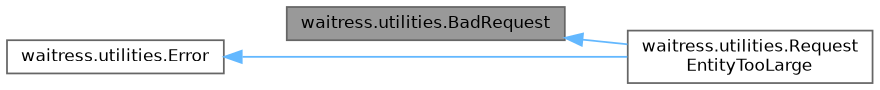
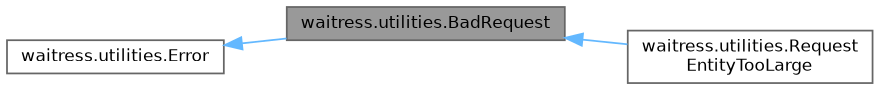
edge "waitress.utilities.Request EntityTooLarge" -> "waitress.utilities.Error": now "waitress.utilities.BadRequest" -> "waitress.utilities.Error"
